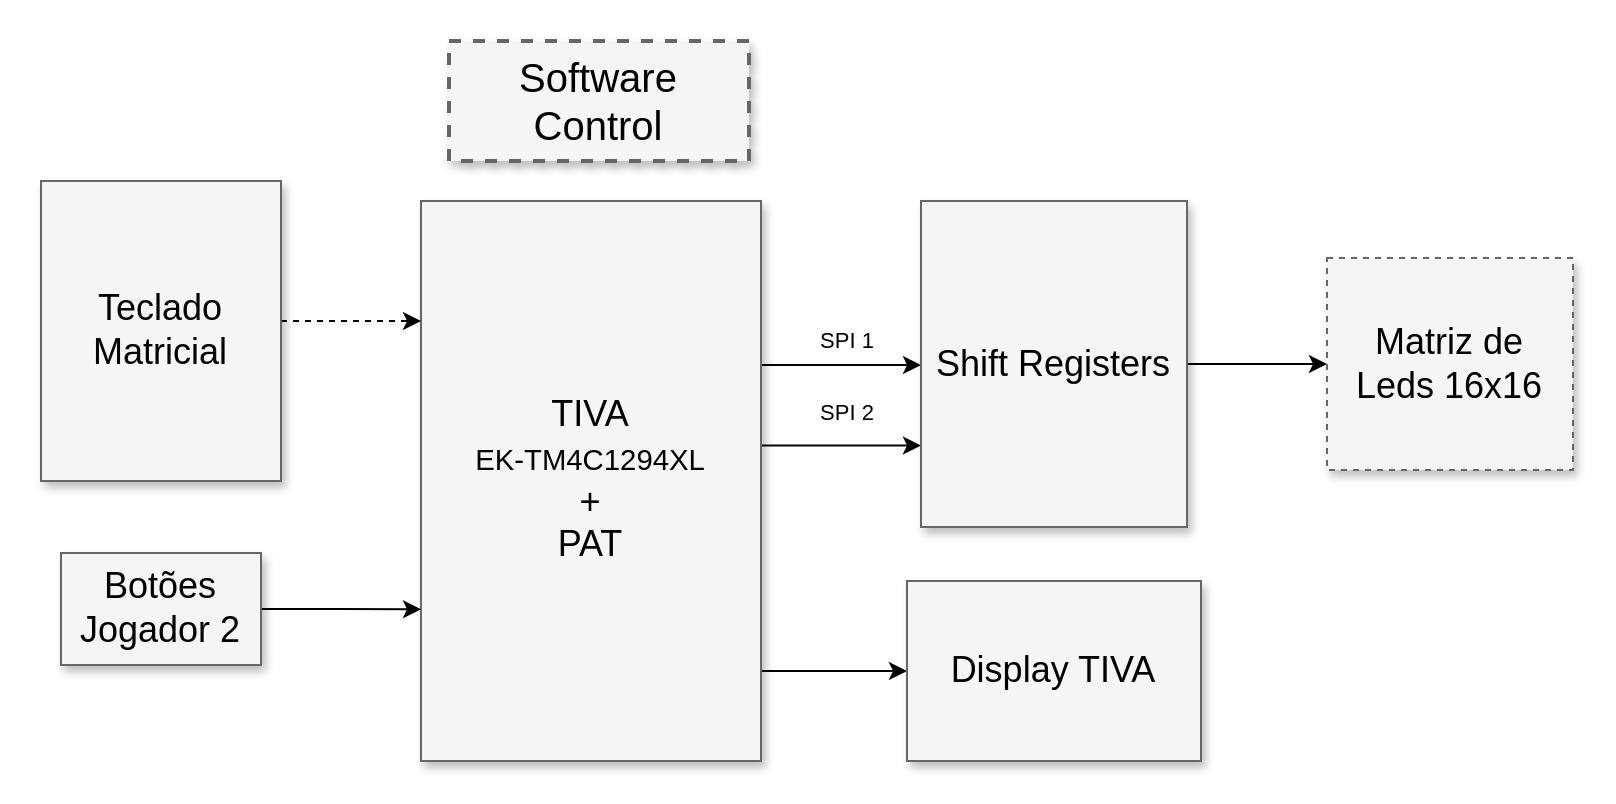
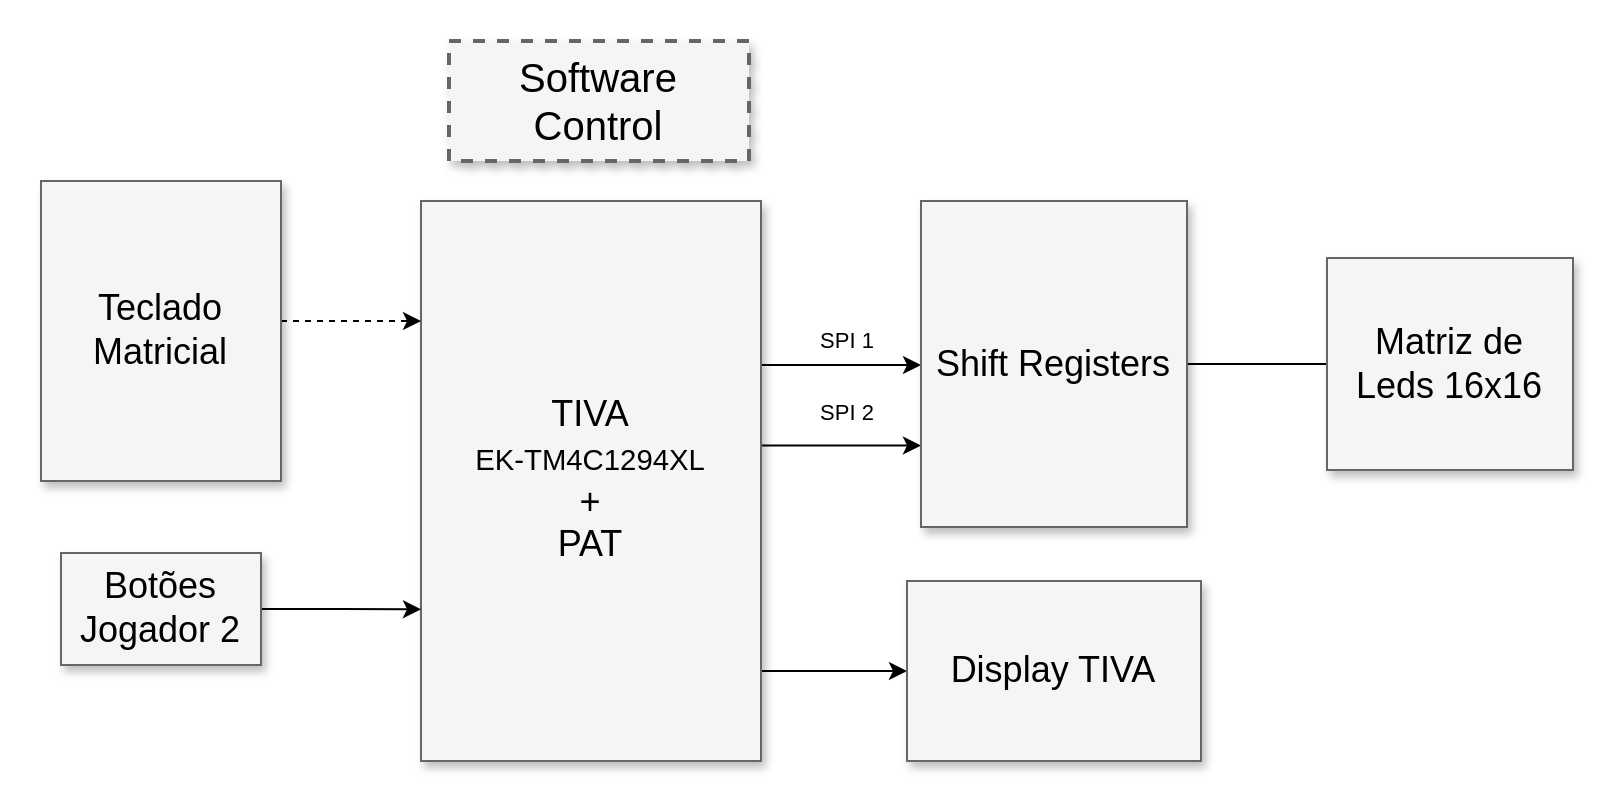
edge "Shift Registers" -> "Matriz de Leds 16x16": arrowhead classic -> none
node "Matriz de Leds 16x16": style dashed -> solid
